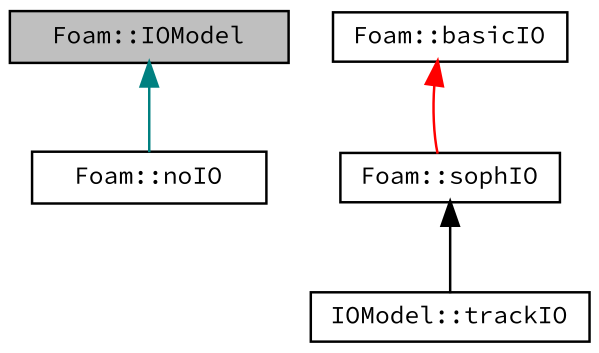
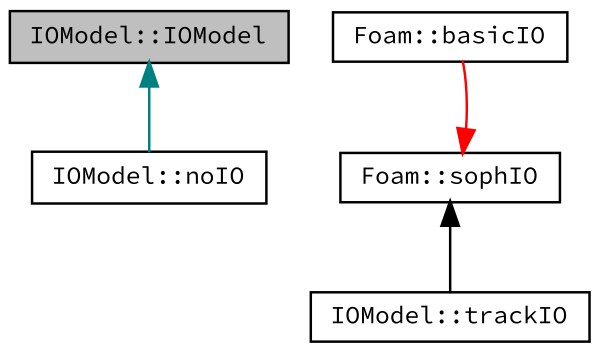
node "Foam::IOModel": label "Foam::IOModel" -> "IOModel::IOModel"
edge "Foam::sophIO" -> "Foam::basicIO": reversed
node "Foam::noIO": label "Foam::noIO" -> "IOModel::noIO"
